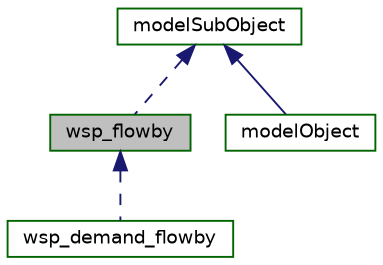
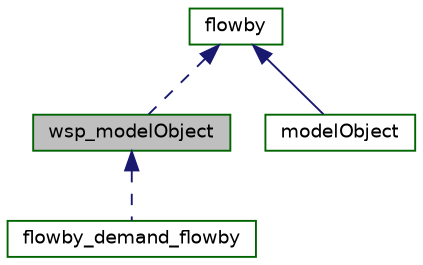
node "modelSubObject": label "modelSubObject" -> "flowby"
node "wsp_flowby": label "wsp_flowby" -> "wsp_modelObject"
node "wsp_demand_flowby": label "wsp_demand_flowby" -> "flowby_demand_flowby"
